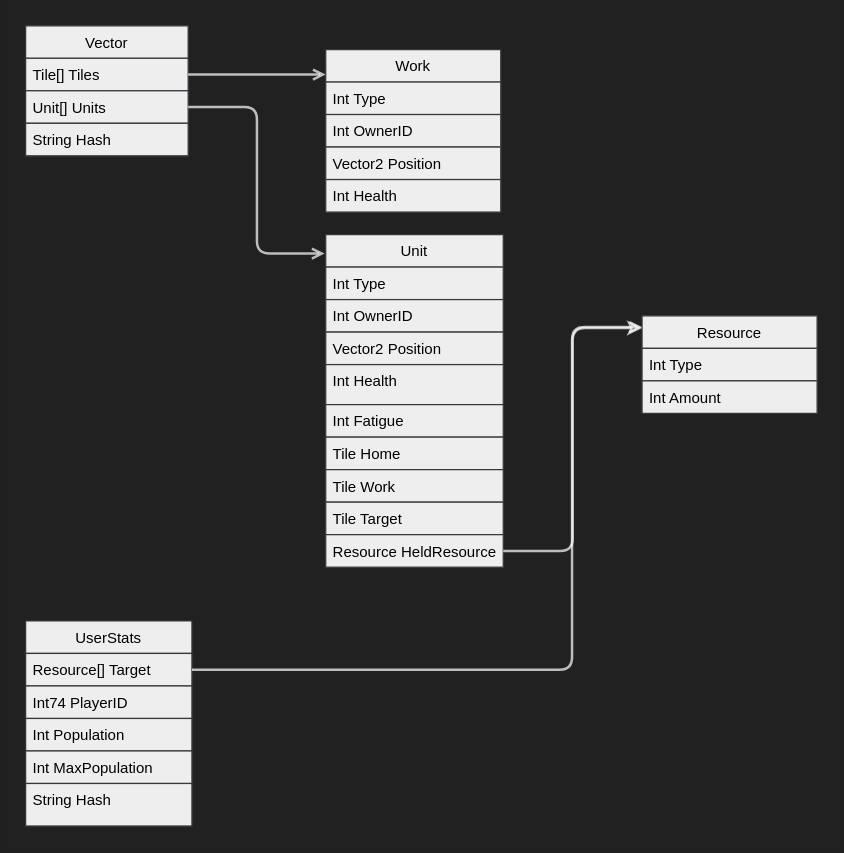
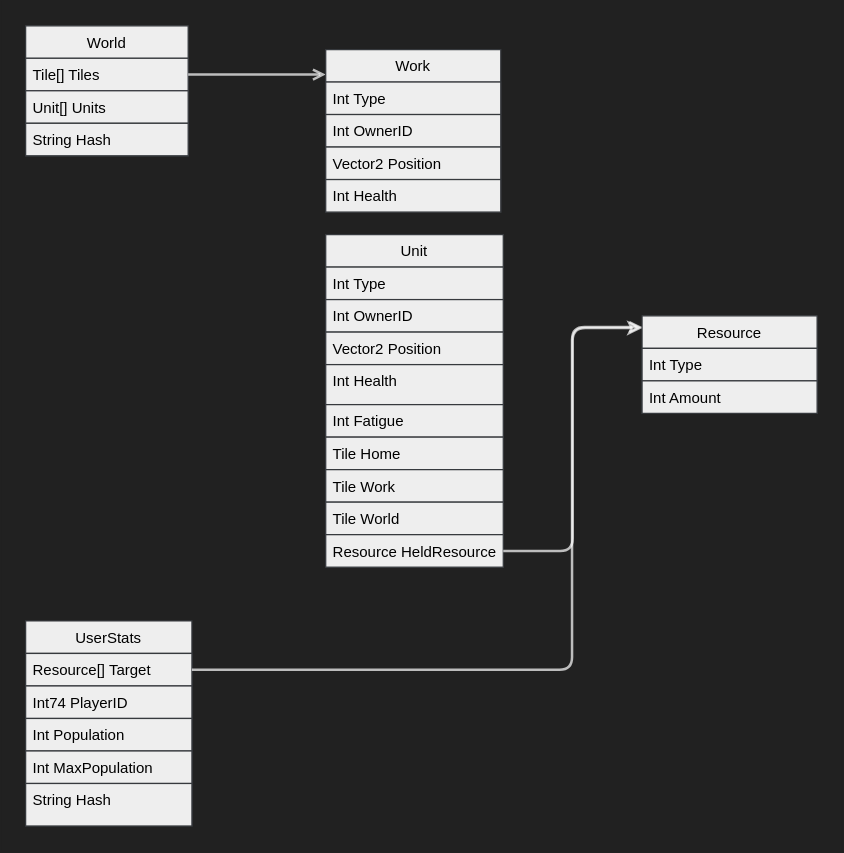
node "Vector": label "Vector" -> "World"
edge "Unit[] Units" -> "Unit": removed
node "Tile Target": label "Tile Target" -> "Tile World"
